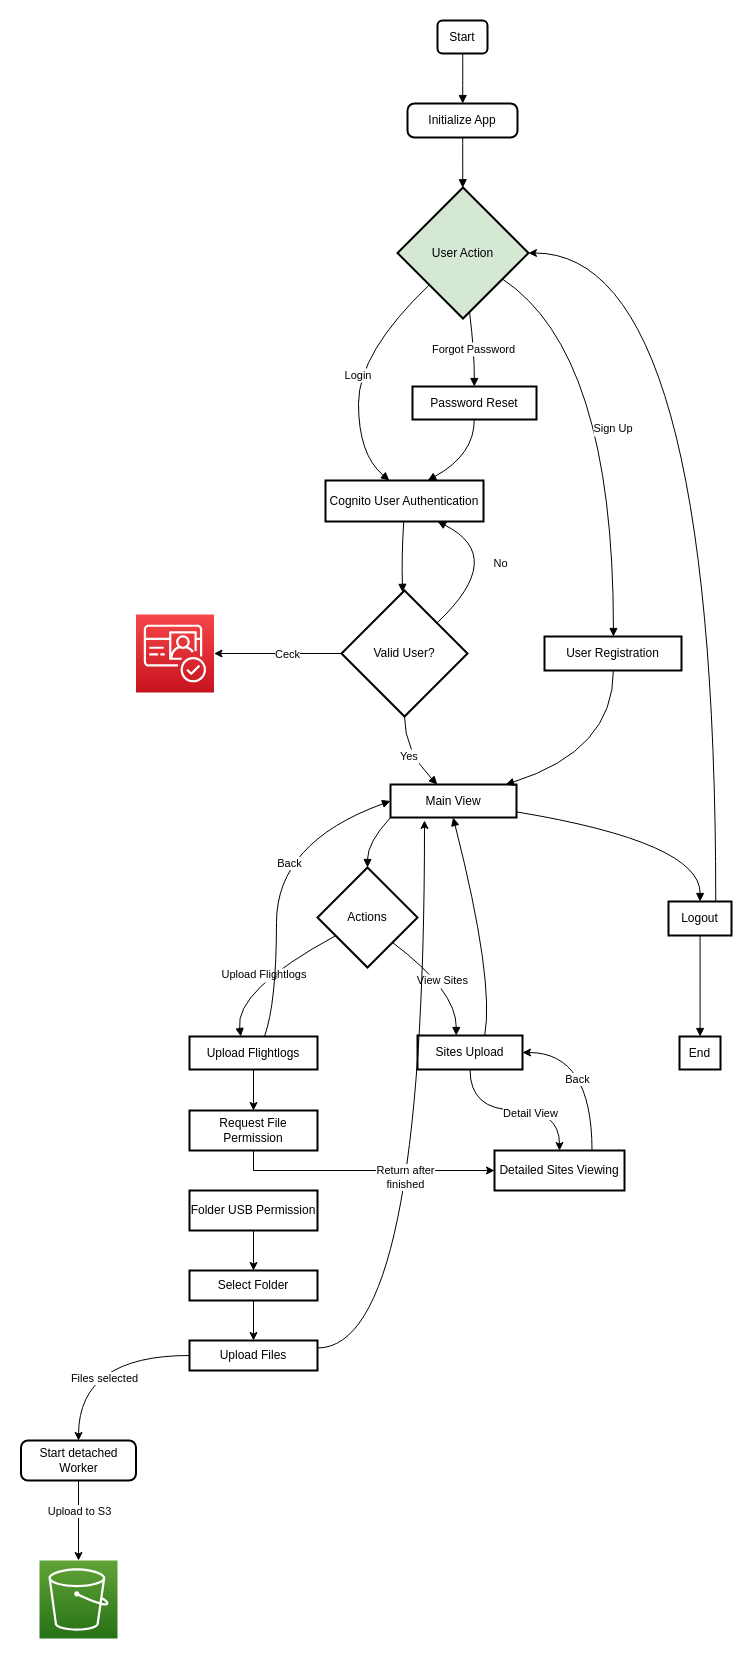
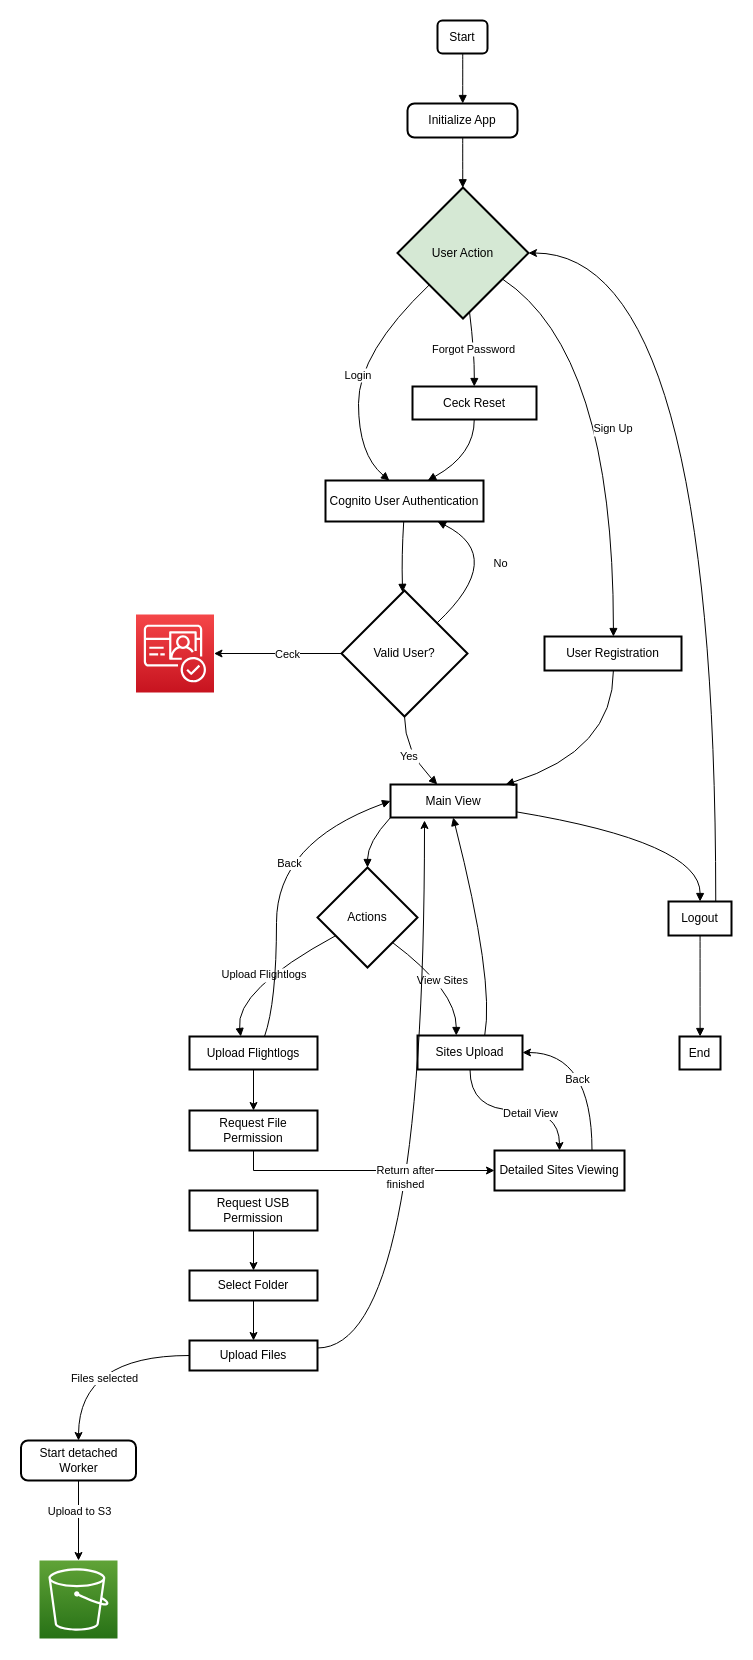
node "Password Reset": label "Password Reset" -> "Ceck Reset"
node "Folder USB Permission": label "Folder USB Permission" -> "Request USB Permission"
